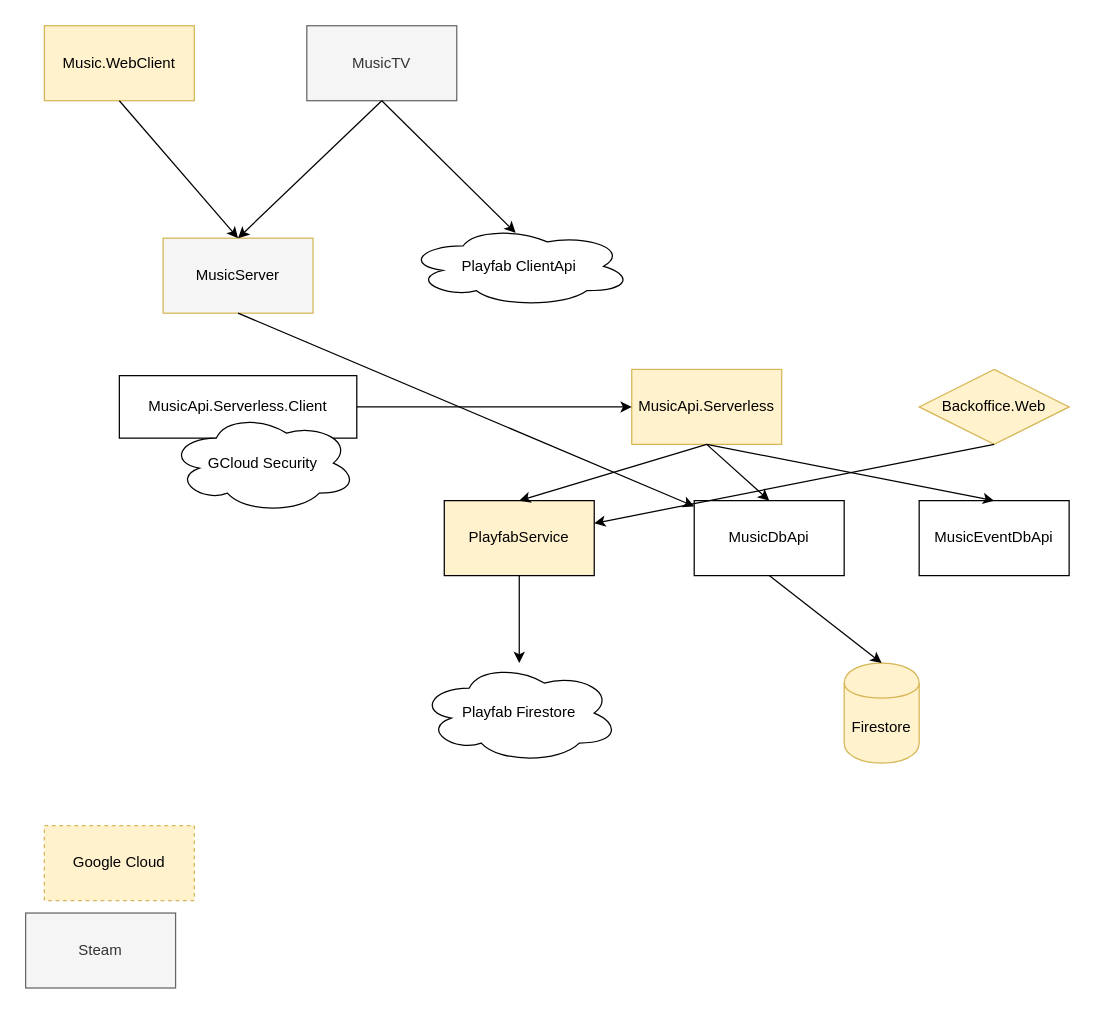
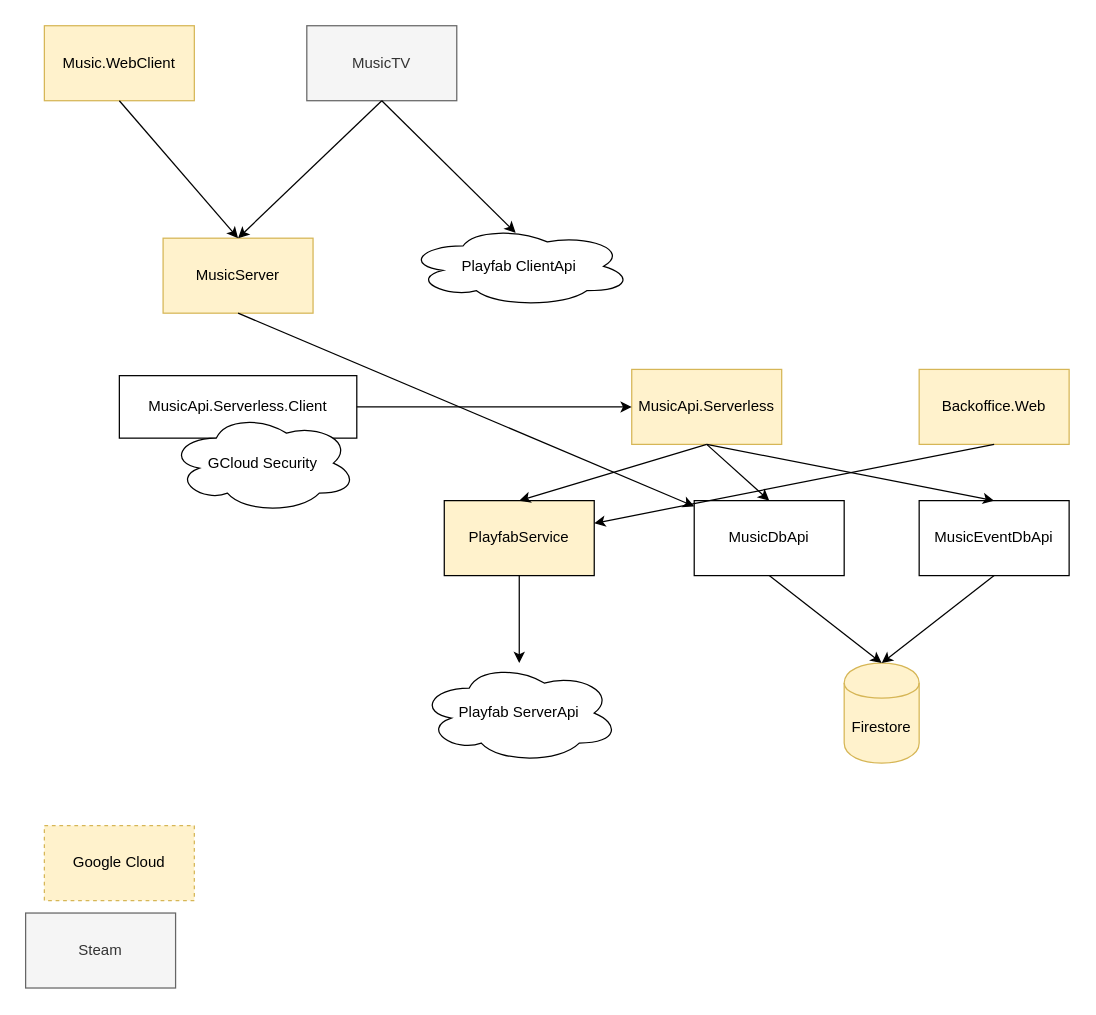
node "MusicServer": fillcolor #f5f5f5 -> #fff2cc
node "Backoffice.Web": shape diamond -> rectangle
edge "MusicEventDbApi" -> "Firestore": added
node "Playfab Firestore": label "Playfab Firestore" -> "Playfab ServerApi"
